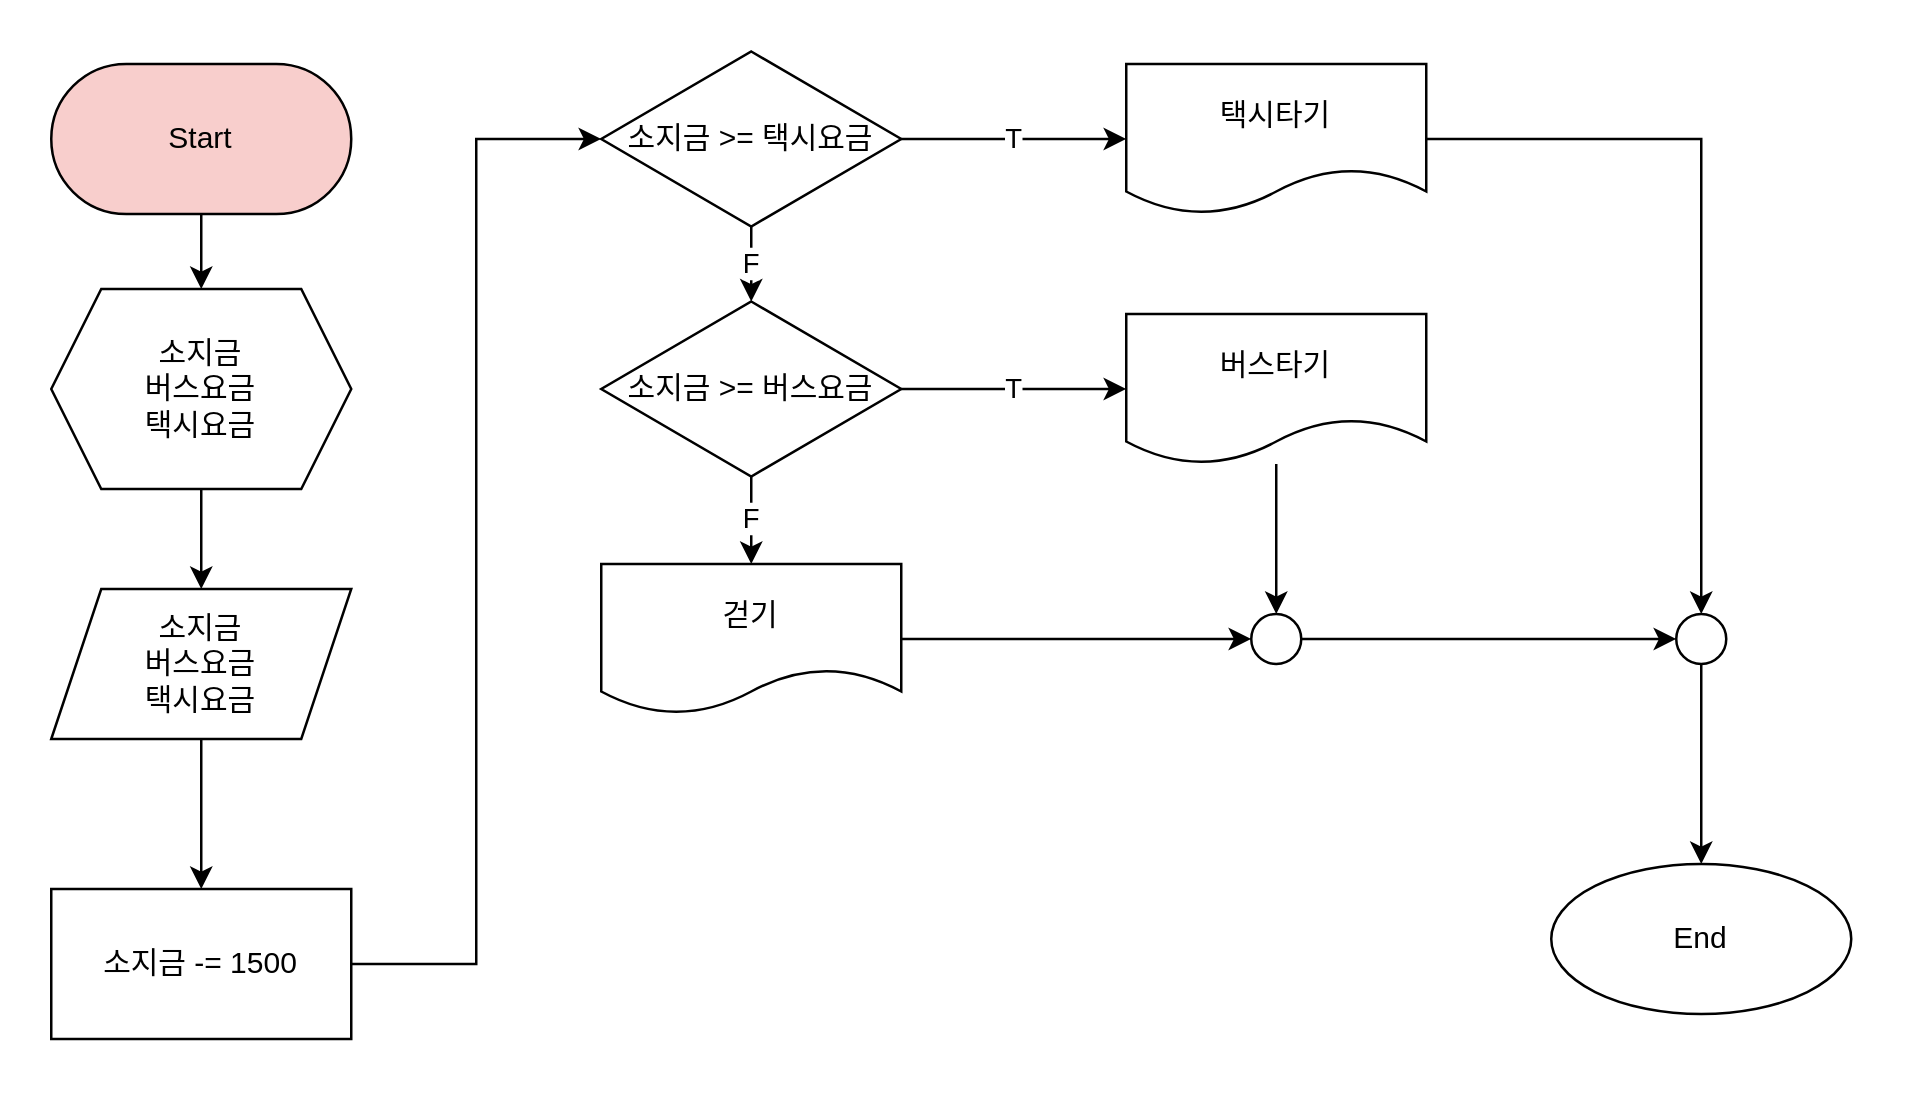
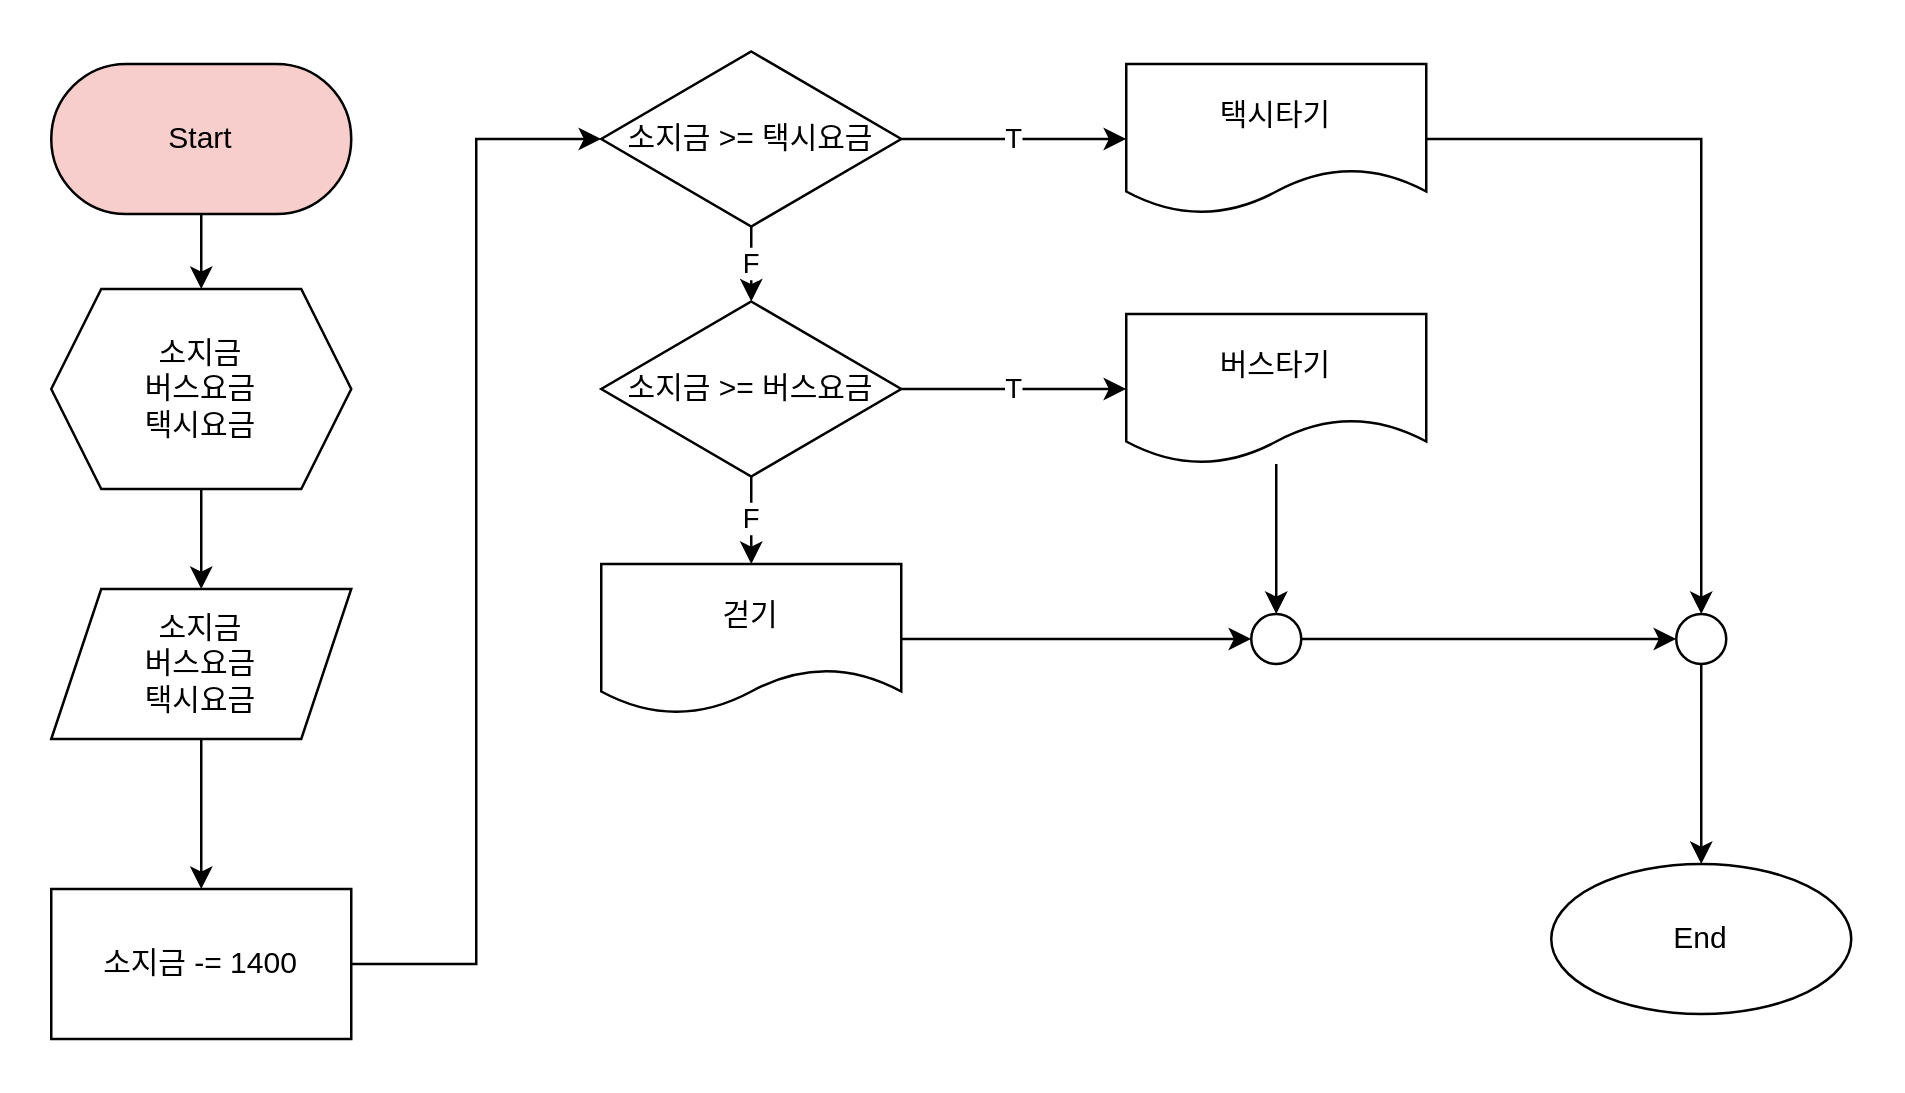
node "소지금 -= 1500": label "소지금 -= 1500" -> "소지금 -= 1400"
